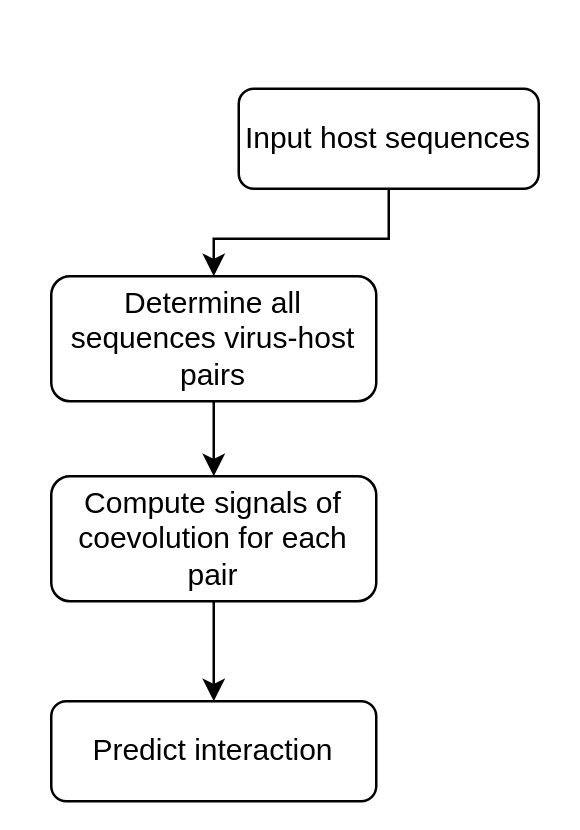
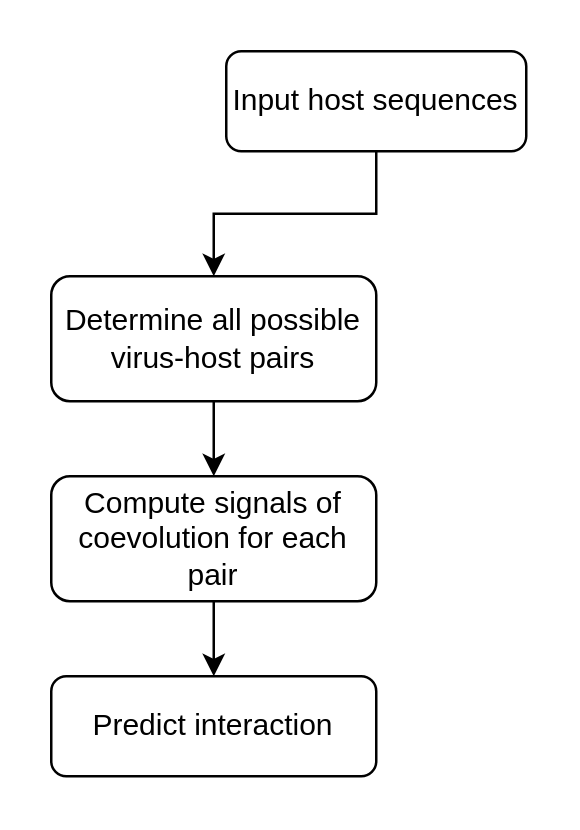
node "Input host sequences": moved (389, 139) -> (376, 101)
node "Determine all sequences virus-host pairs": label "Determine all sequences virus-host pairs" -> "Determine all possible virus-host pairs"
node "Predict interaction": moved (214, 751) -> (214, 726)
